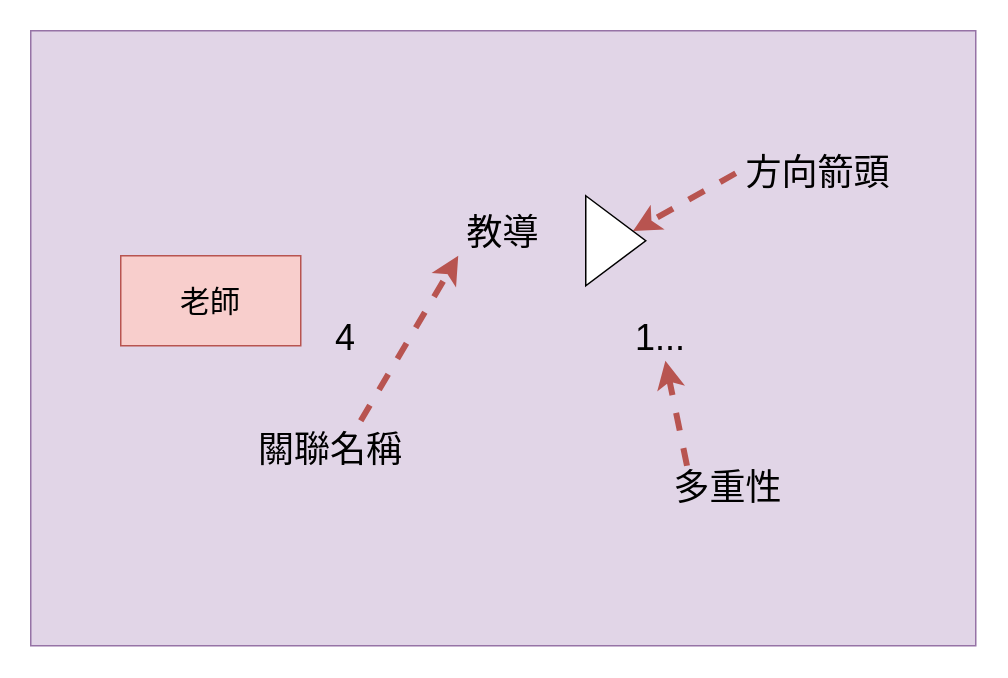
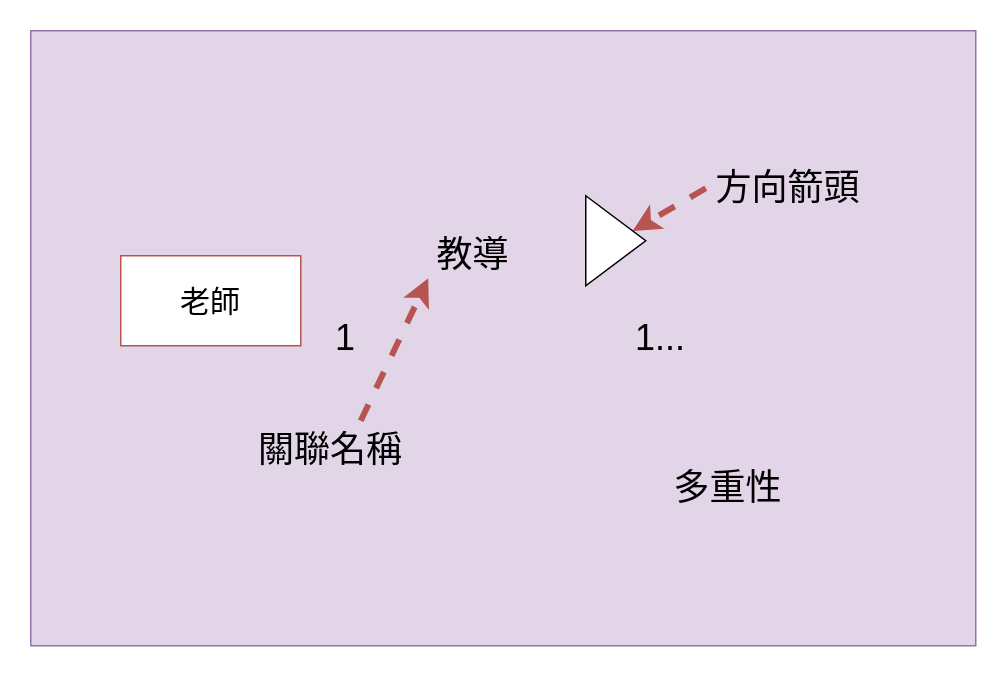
node "方向箭頭": moved (818, 173) -> (788, 188)
node "教導": moved (503, 233) -> (473, 256)
node "老師": fillcolor #f8cecc -> #ffffff
node "4": label "4" -> "1"
edge "多重性" -> "1...": removed
